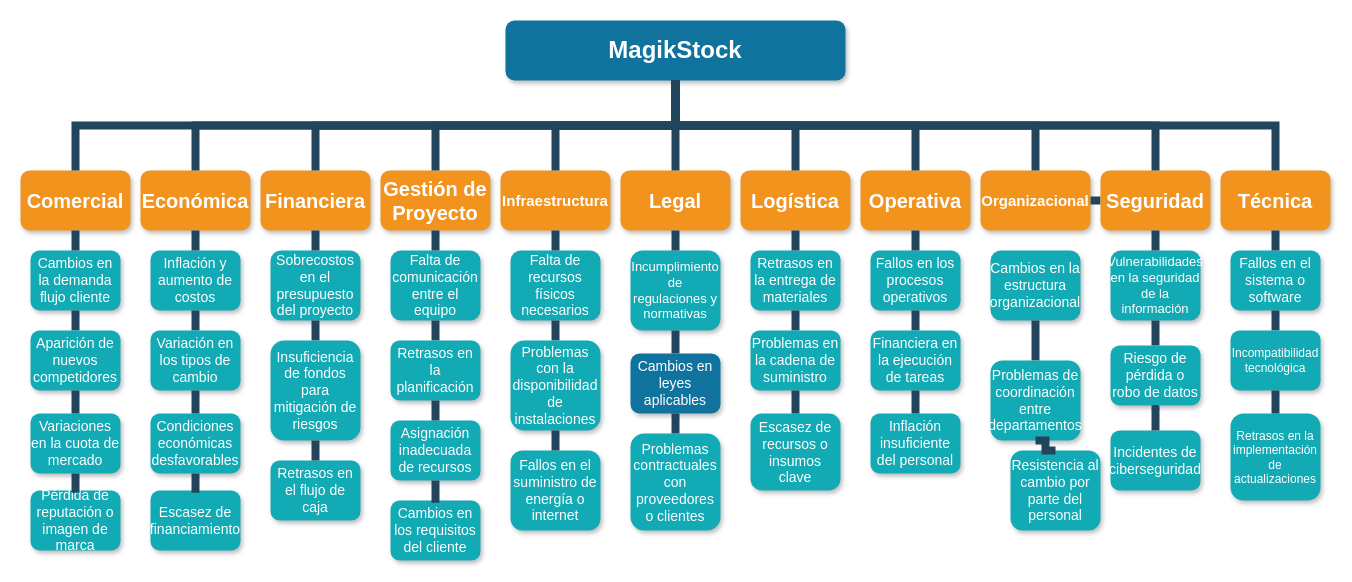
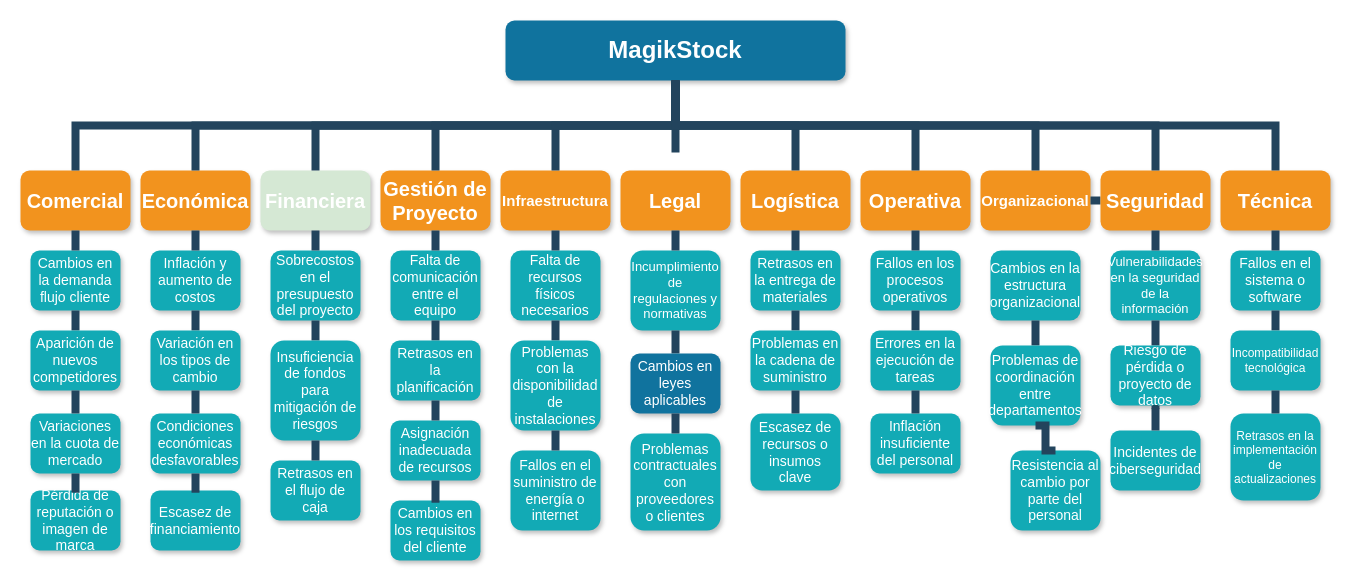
edge "MagikStock" -- "Legal": style solid -> dashed
node "Financiera": fillcolor #f2931e -> #d5e8d4
node "Financiera en la ejecución de tareas": label "Financiera en la ejecución de tareas" -> "Errores en la ejecución de tareas"
node "Riesgo de pérdida o robo de datos": label "Riesgo de pérdida o robo de datos" -> "Riesgo de pérdida o proyecto de datos"
node "Problemas de coordinación entre departamentos": moved (1036, 401) -> (1036, 386)
